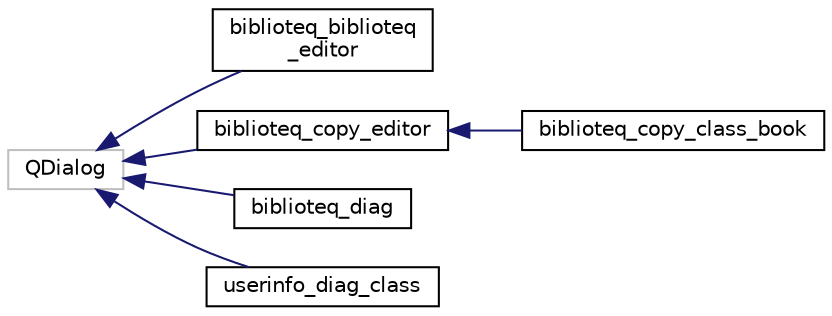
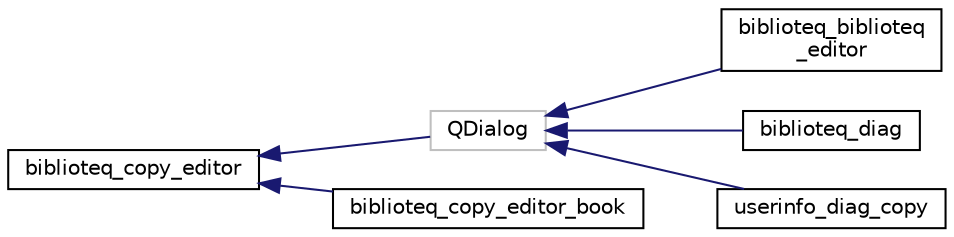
node "biblioteq_copy_class_book": label "biblioteq_copy_class_book" -> "biblioteq_copy_editor_book"
edge "biblioteq_copy_editor" -> "QDialog": reversed
node "userinfo_diag_class": label "userinfo_diag_class" -> "userinfo_diag_copy"
